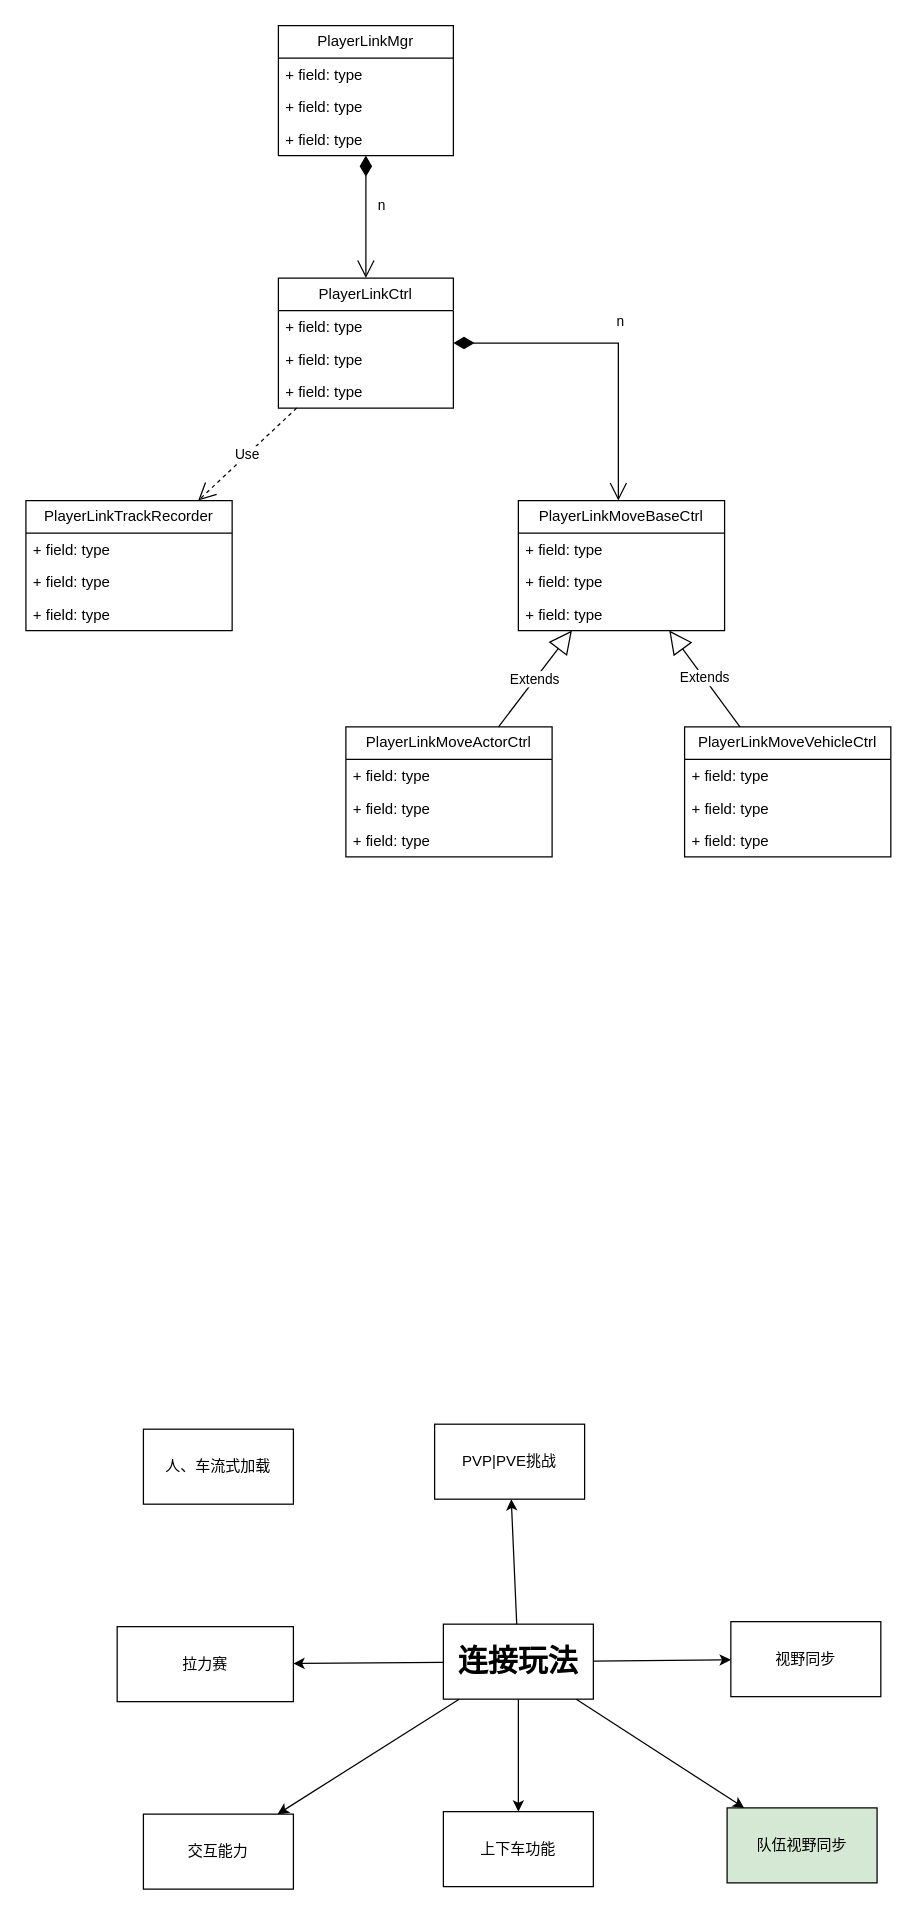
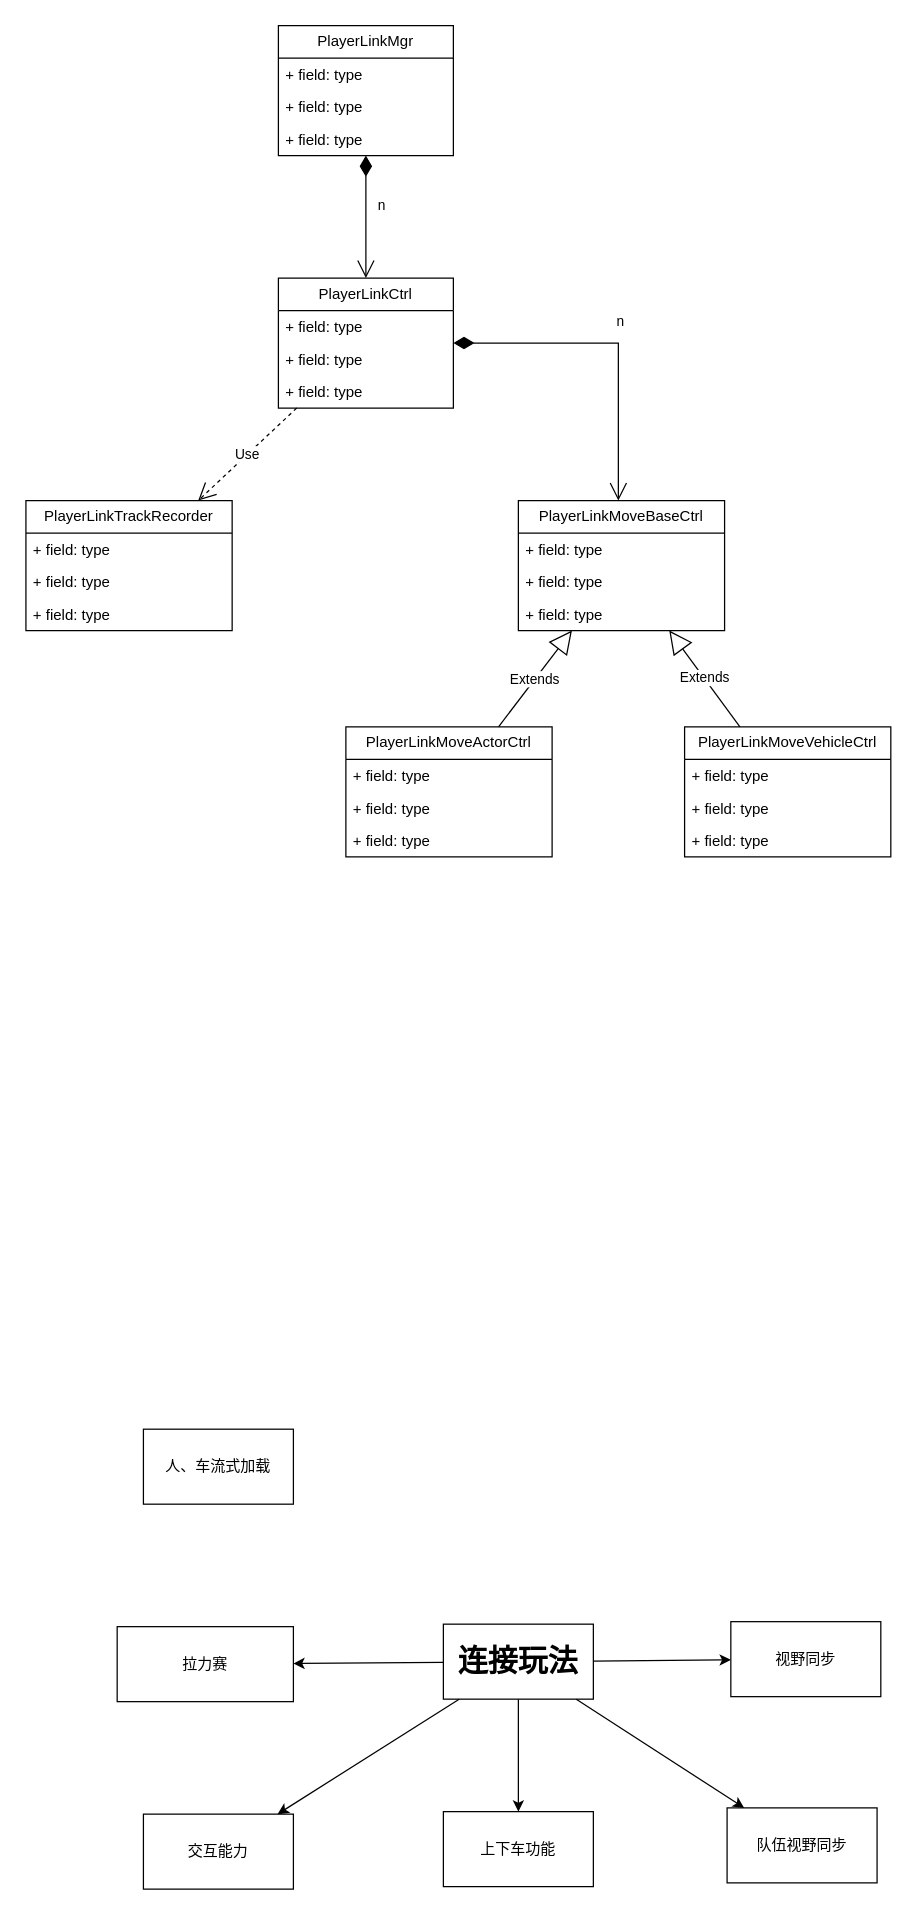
node "PVP|PVE挑战": removed
edge "连接玩法" -> "PVP|PVE挑战": removed
node "队伍视野同步": fillcolor #d5e8d4 -> #ffffff
